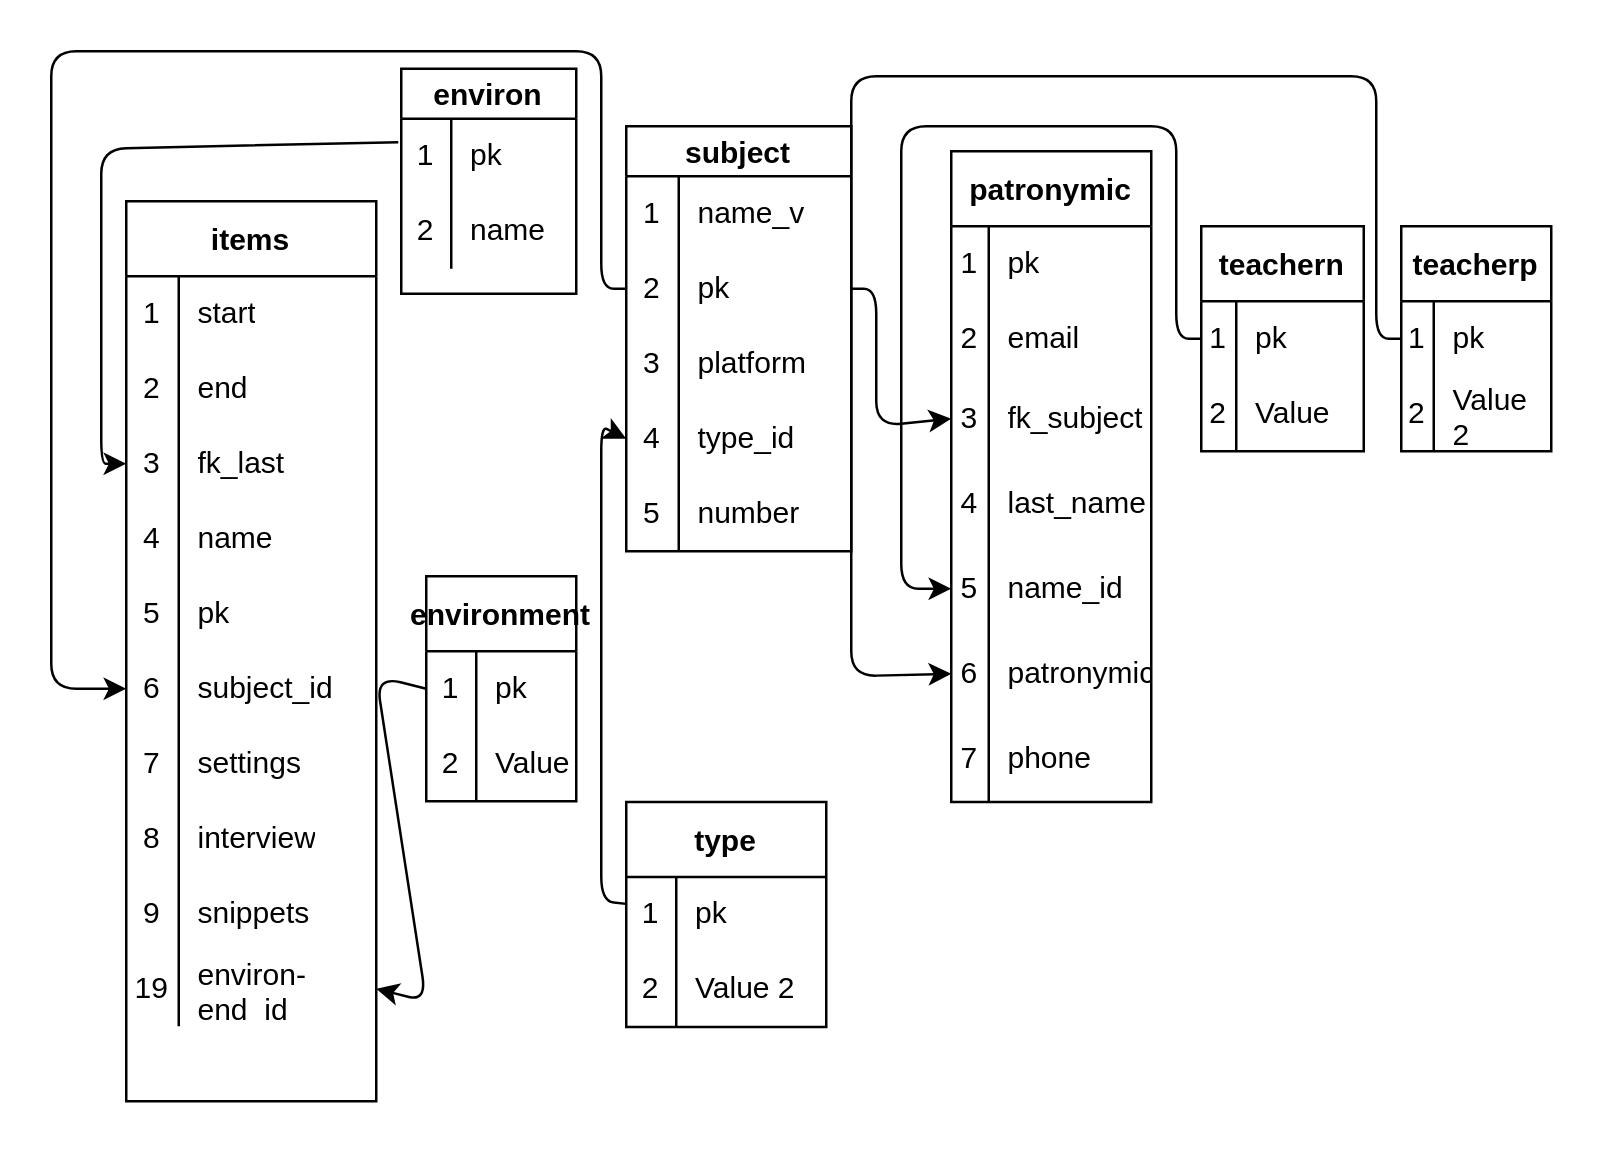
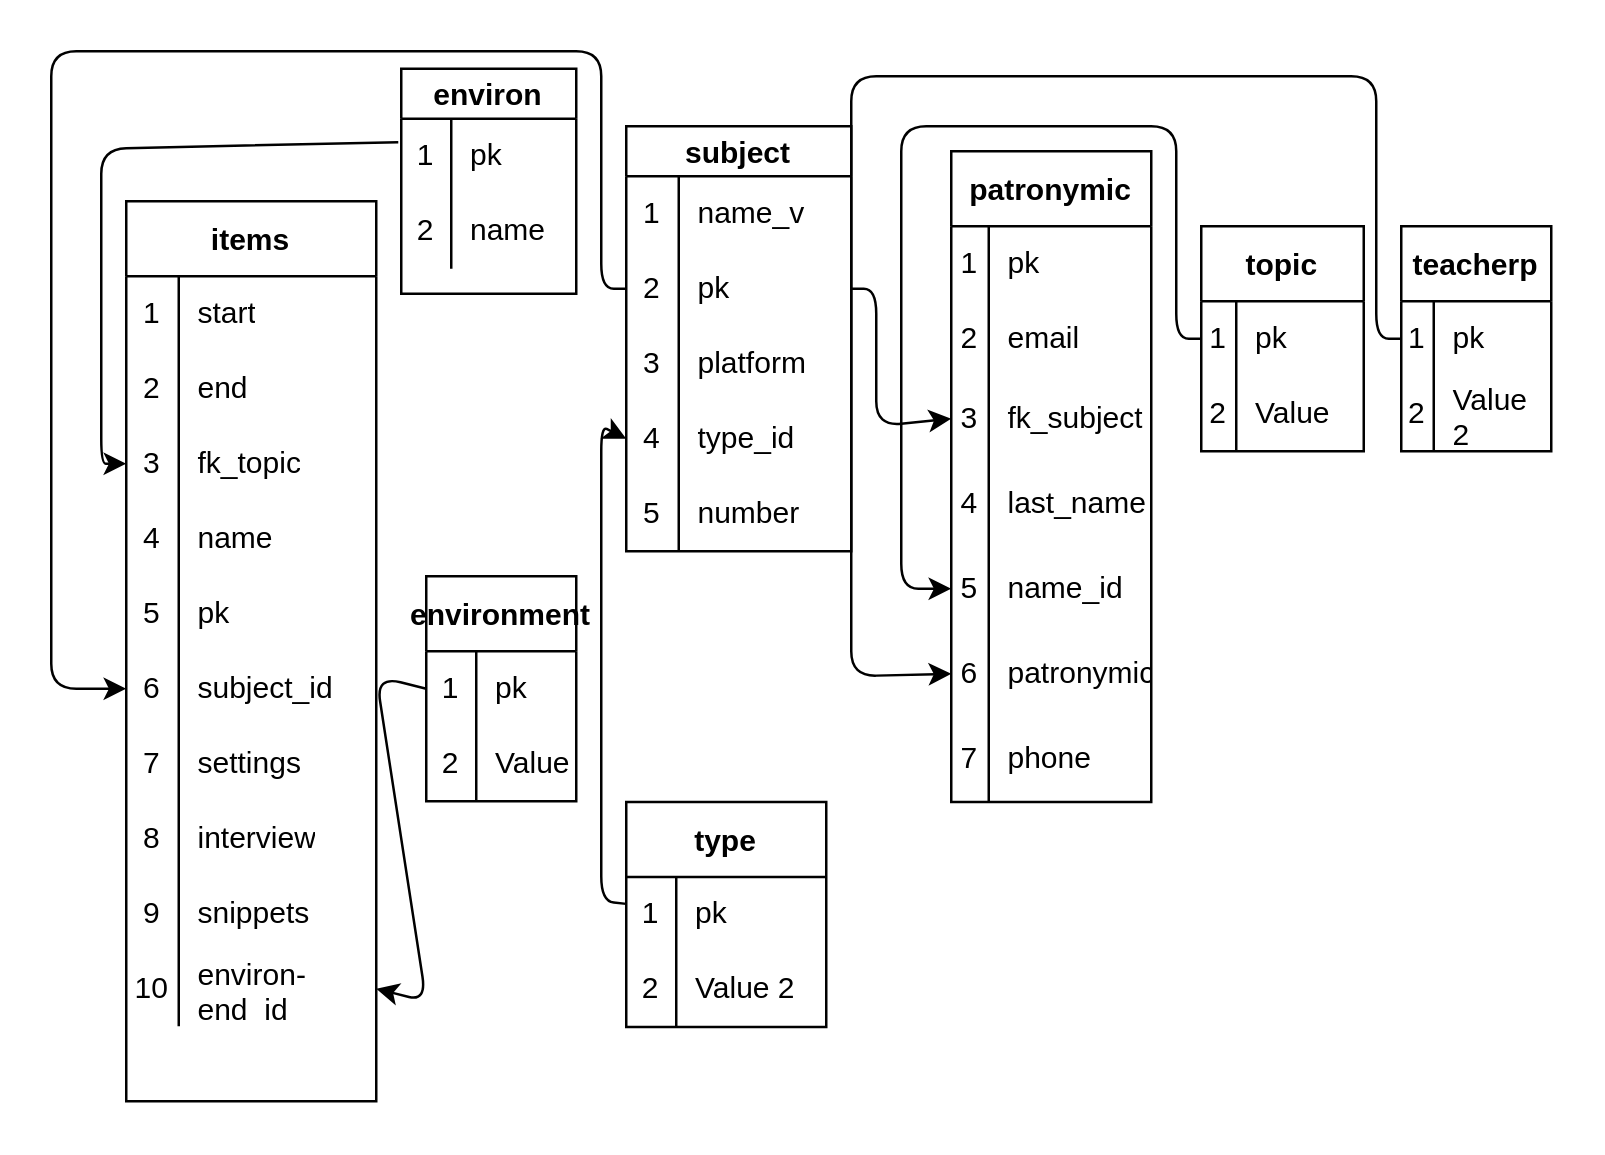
node "teachern": label "teachern" -> "topic"
node "fk_last": label "fk_last" -> "fk_topic"
node "19": label "19" -> "10"
